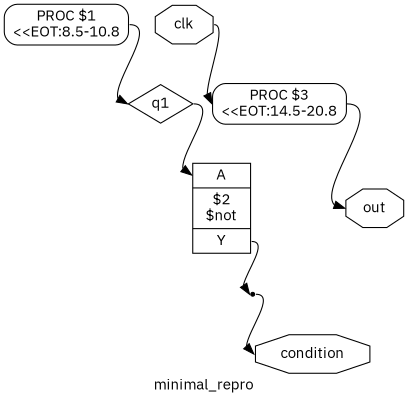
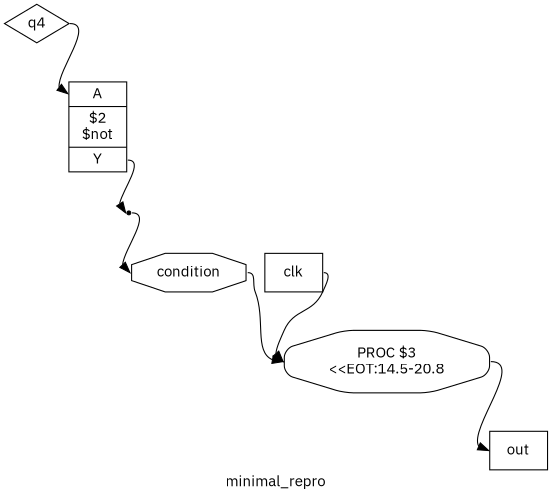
node "PROC $1 <<EOT:8.5-10.8": removed
node "clk": shape octagon -> box
node "q1": label "q1" -> "q4"
node "PROC $3 <<EOT:14.5-20.8": shape box -> octagon
node "out": shape octagon -> box
edge "condition" -> "PROC $3 <<EOT:14.5-20.8": added
